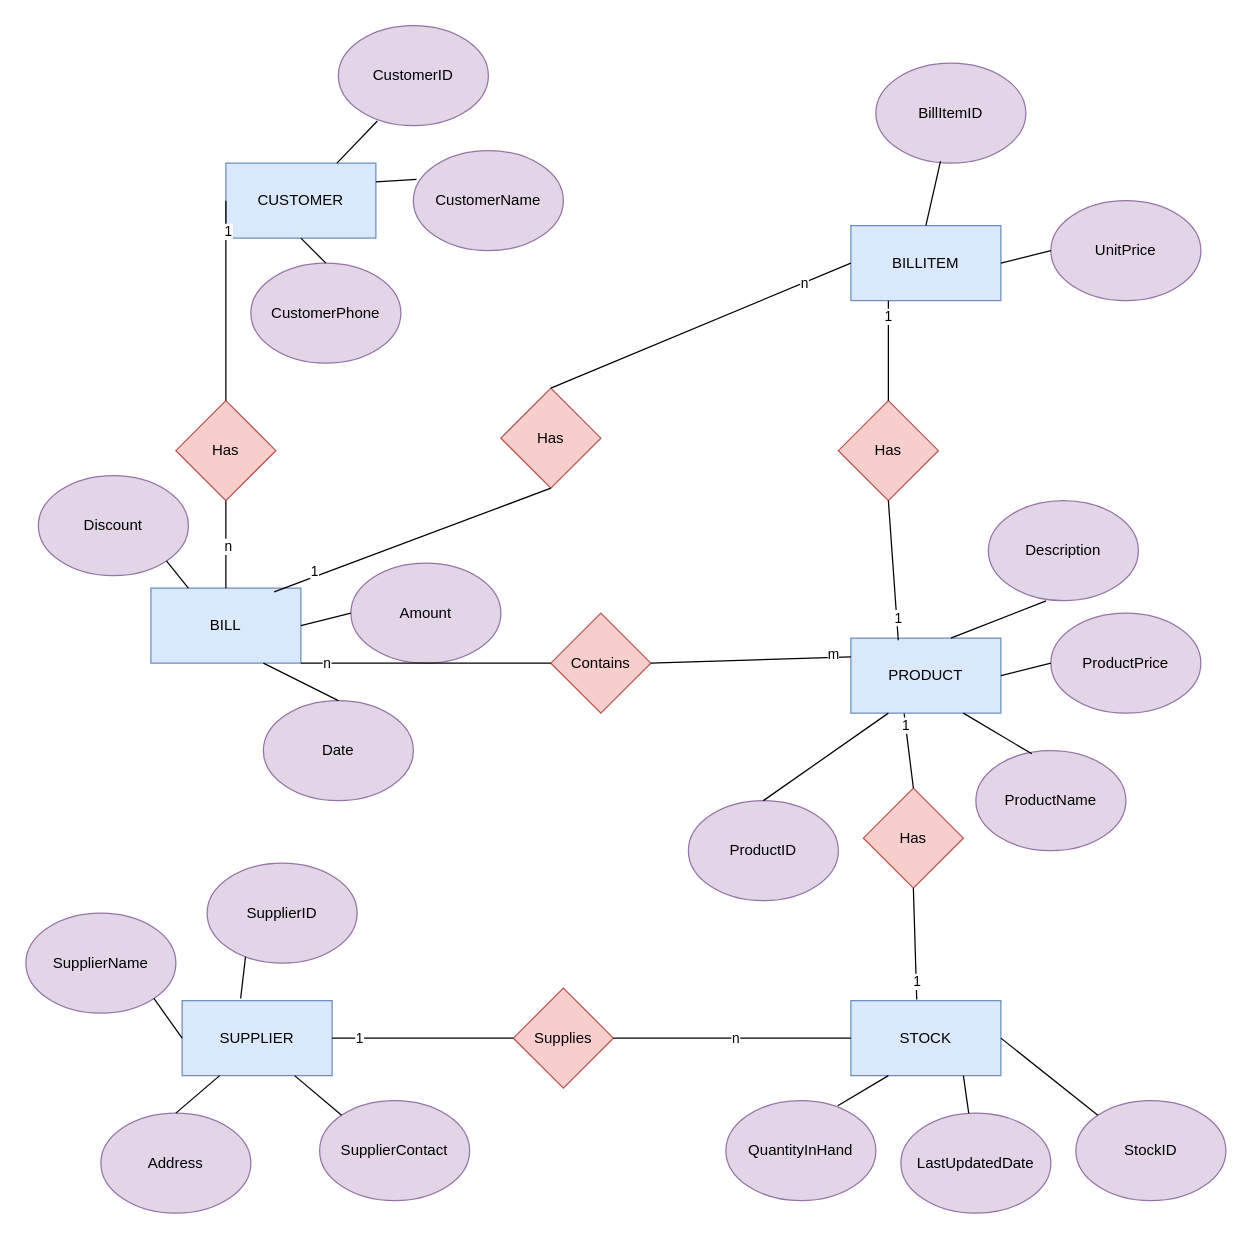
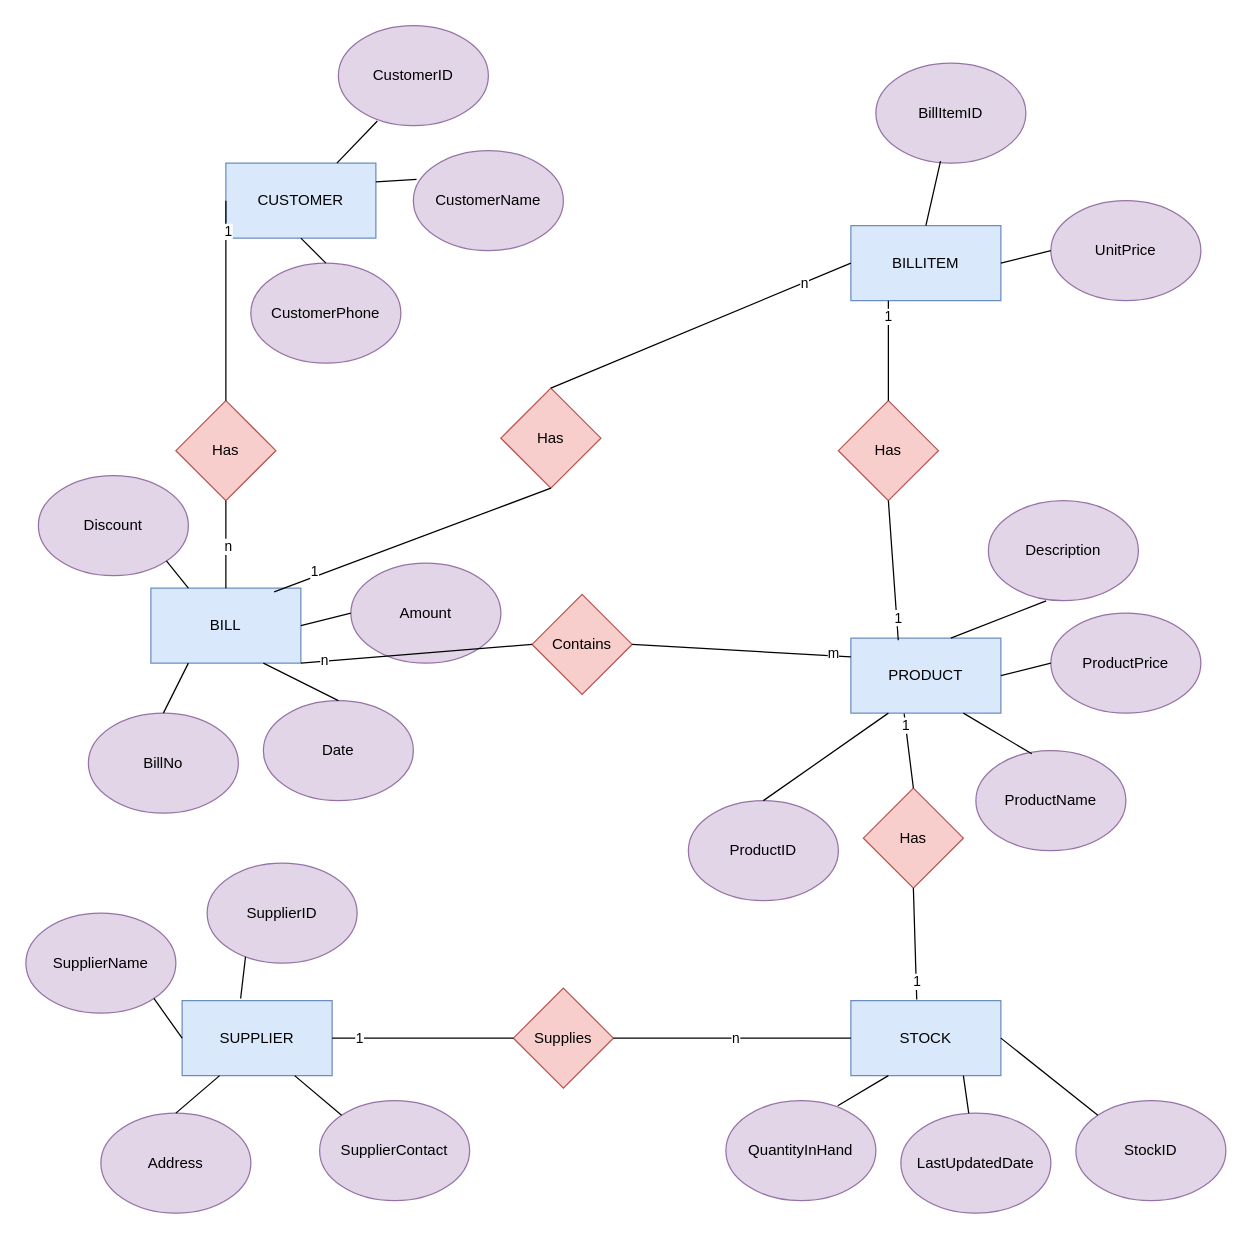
node "Contains": moved (601, 663) -> (582, 644)
edge "BILL" -- "BillNo": added
node "BillNo": added
